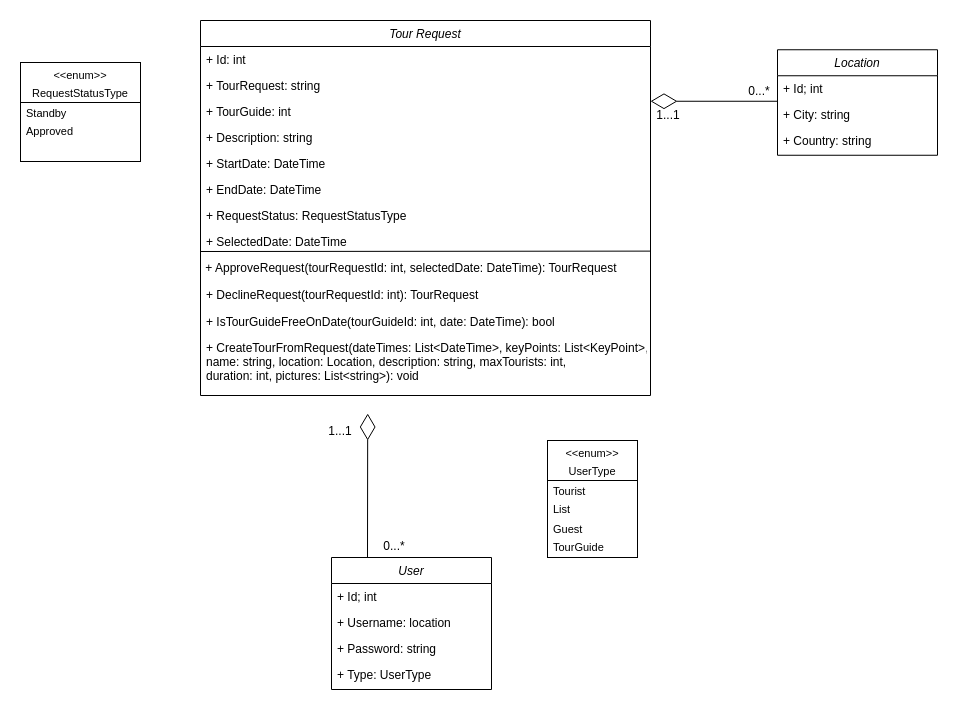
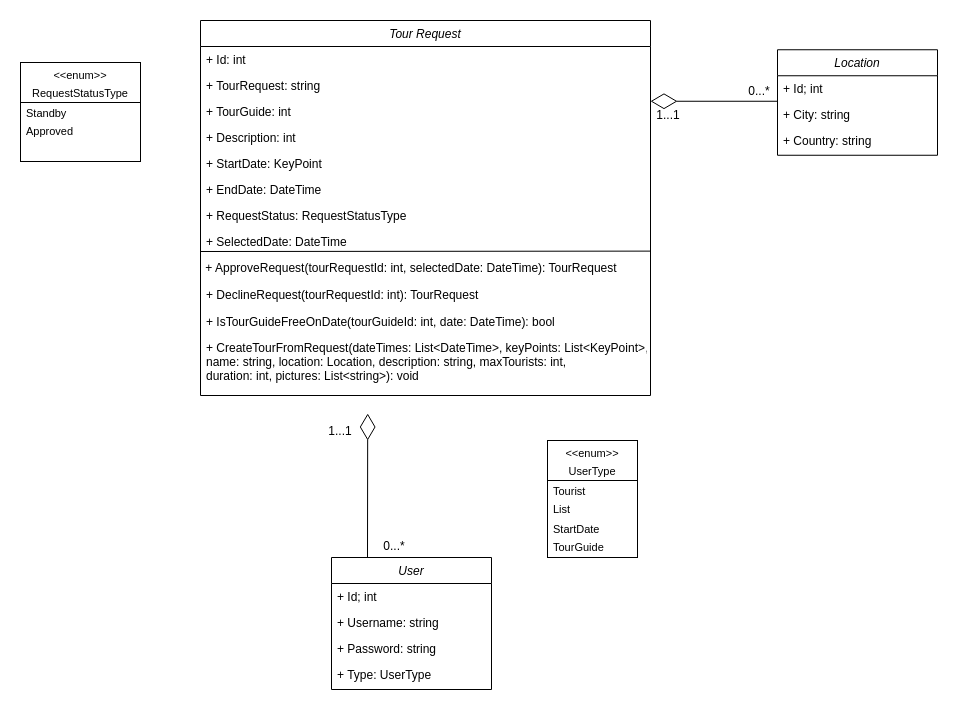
node "+ Description: string": label "+ Description: string" -> "+ Description: int"
node "+ StartDate: DateTime": label "+ StartDate: DateTime" -> "+ StartDate: KeyPoint"
node "Guest": label "Guest" -> "StartDate"
node "+ Username: location": label "+ Username: location" -> "+ Username: string"
